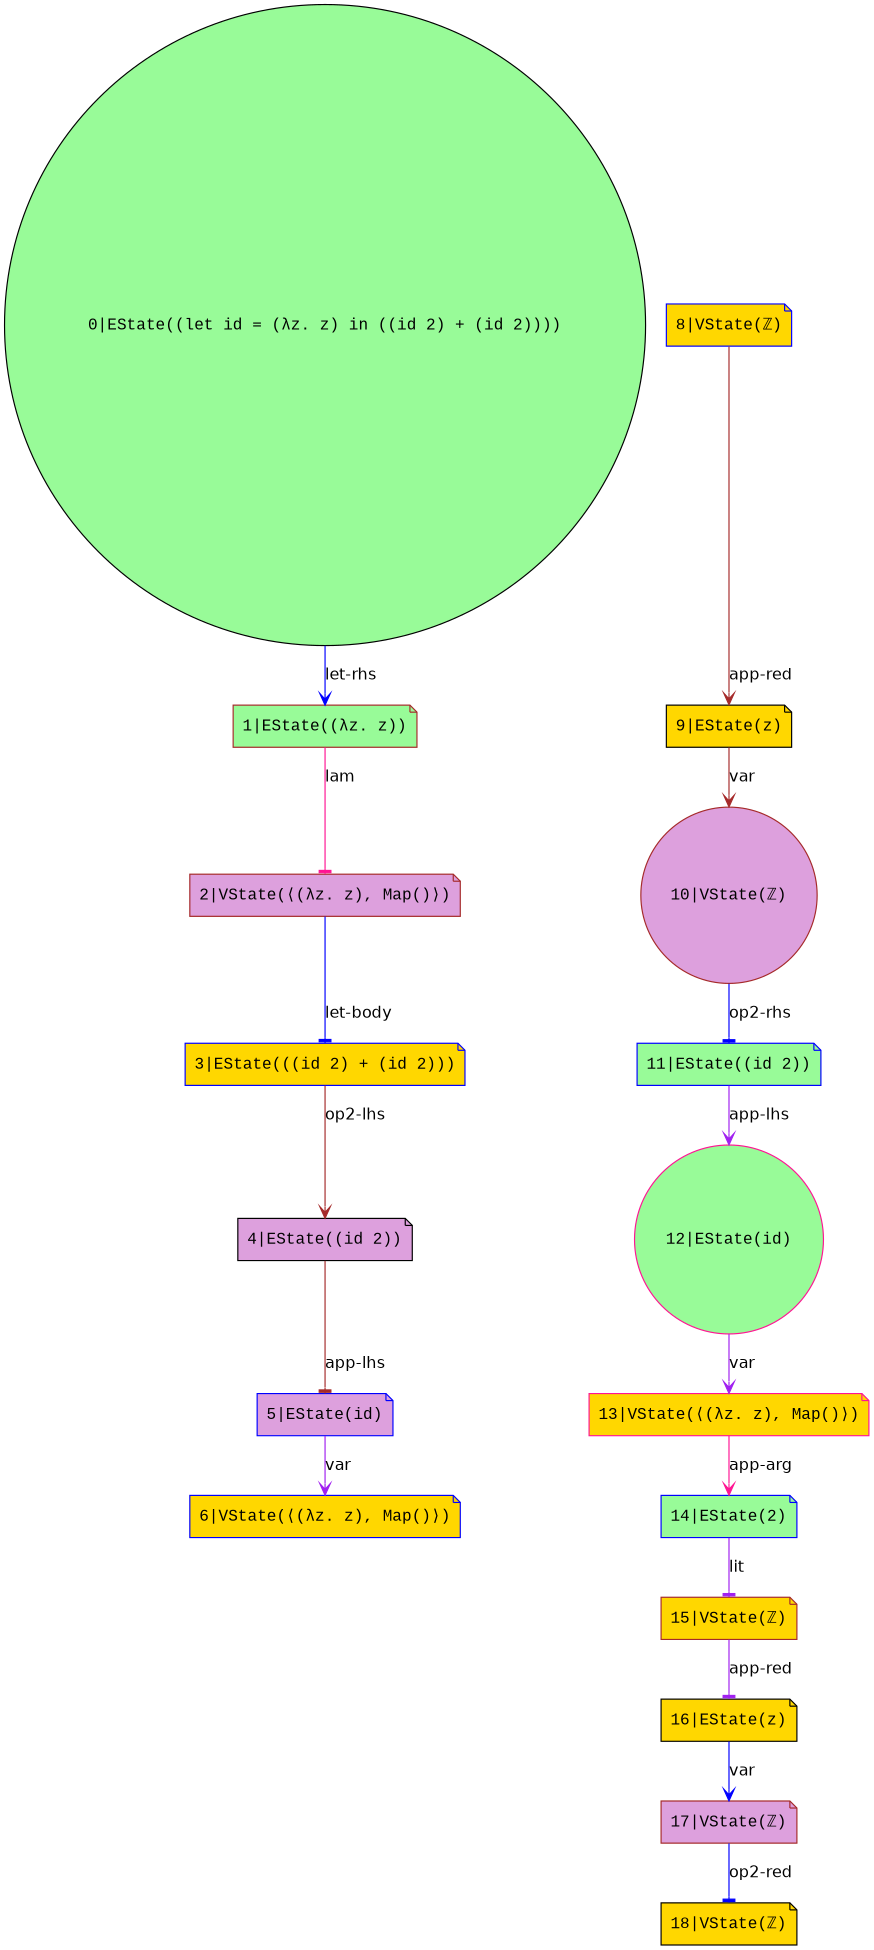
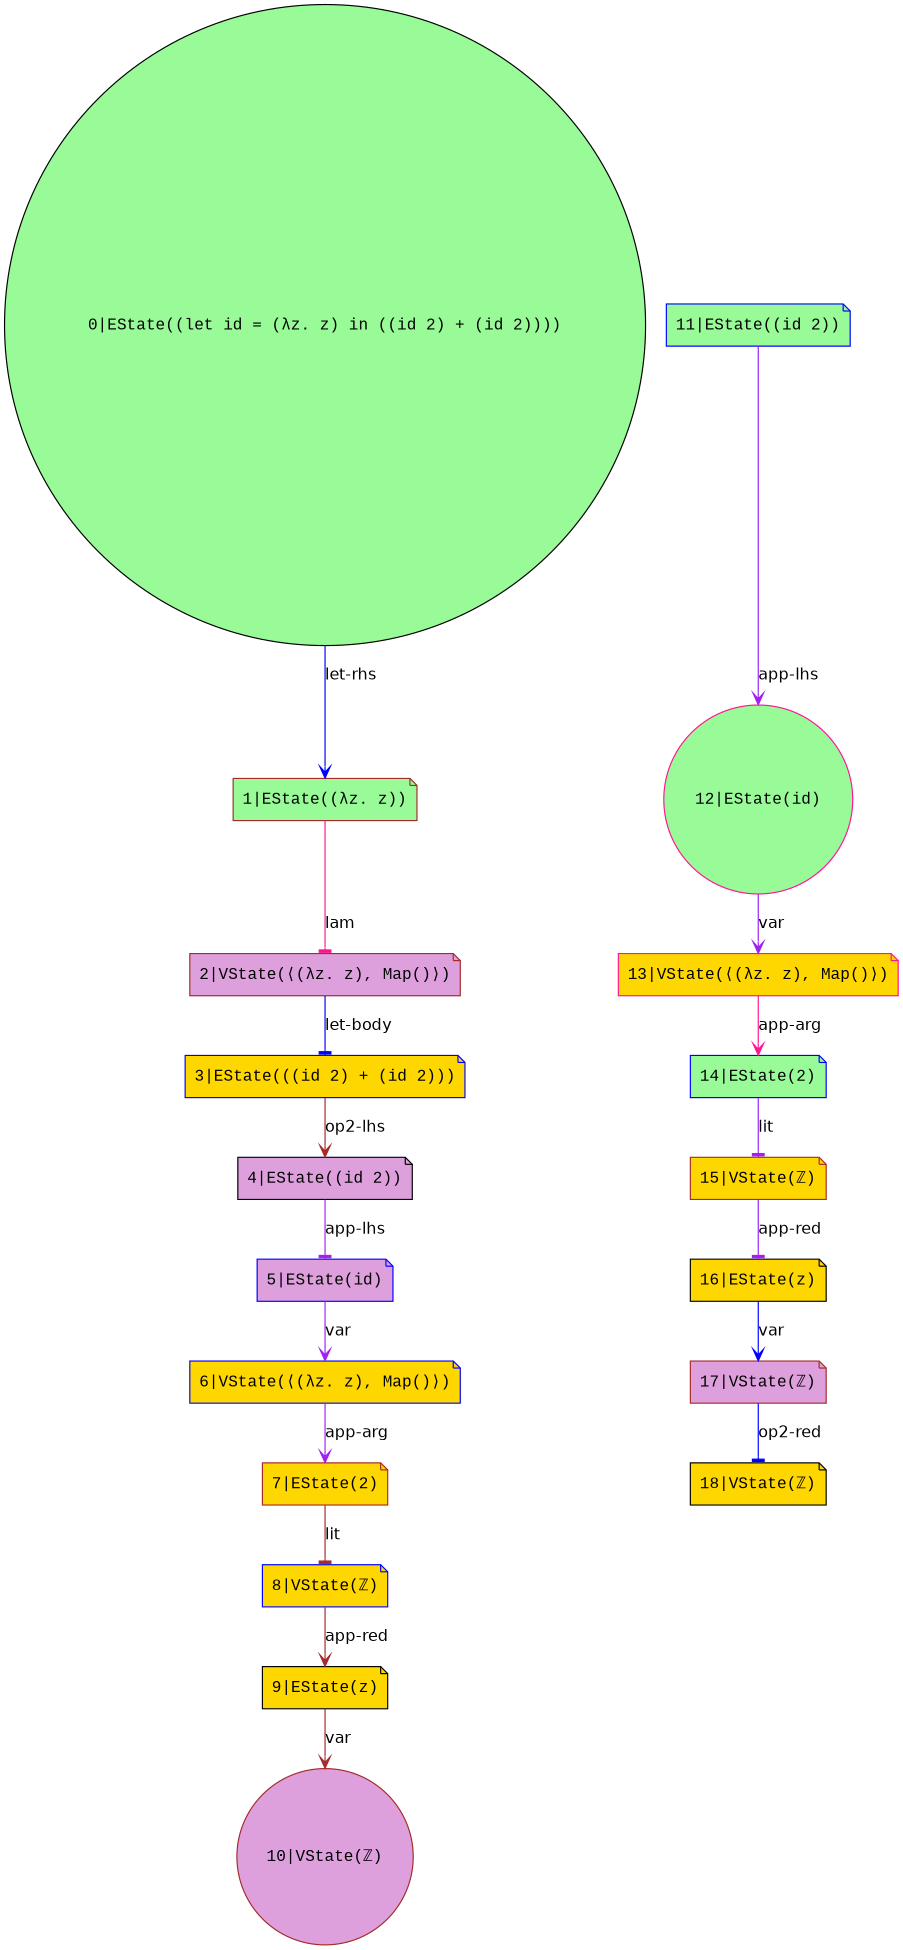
edge "10|VState(ℤ)" -> "11|EState((id 2))": removed, label "op2-rhs"
edge "4|EState((id 2))" -> "5|EState(id)": color brown -> purple
node "7|EState(2)": added
